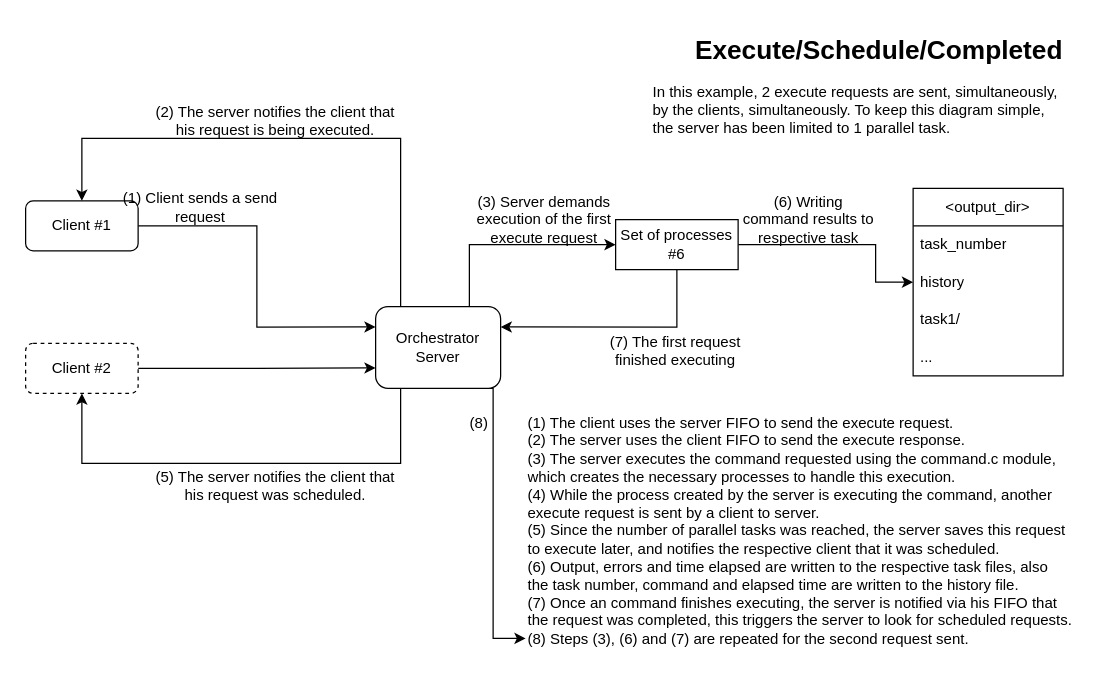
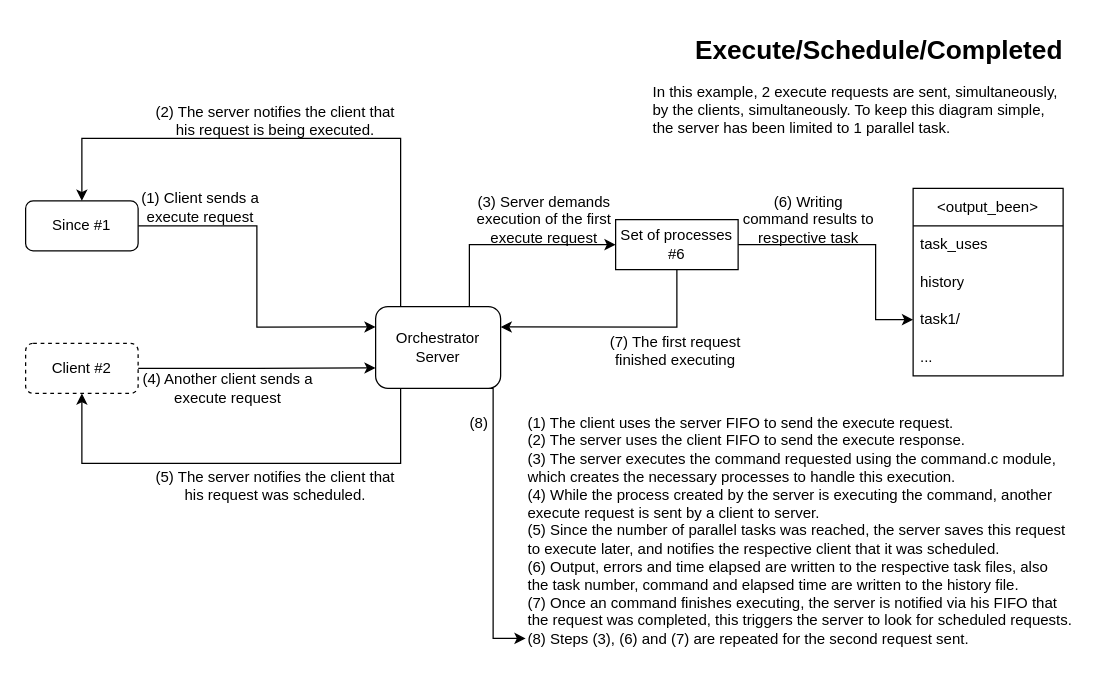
node "(1) Client sends a send request": label "(1) Client sends a send request" -> "(1) Client sends a execute request"
node "<output_dir>": label "<output_dir>" -> "<output_been>"
node "Client #1": label "Client #1" -> "Since #1"
node "task_number": label "task_number" -> "task_uses"
edge "Set of processes #6" -> "history": removed
edge "Set of processes #6" -> "task1/": added
node "(4) Another client sends a execute request": added
